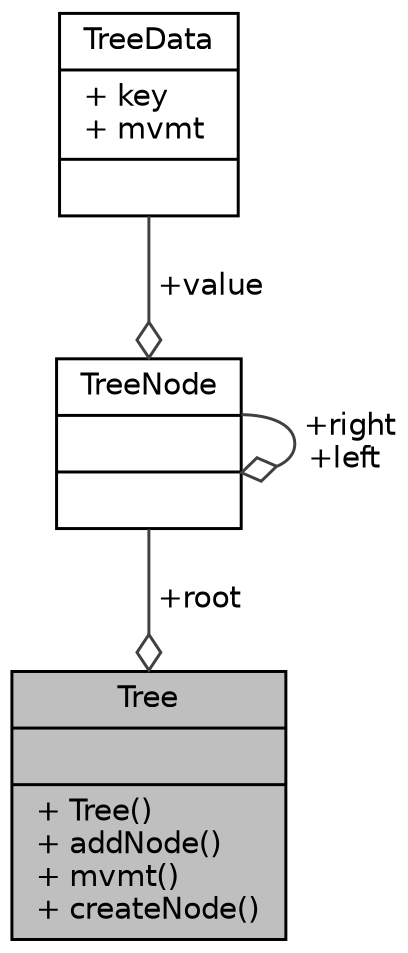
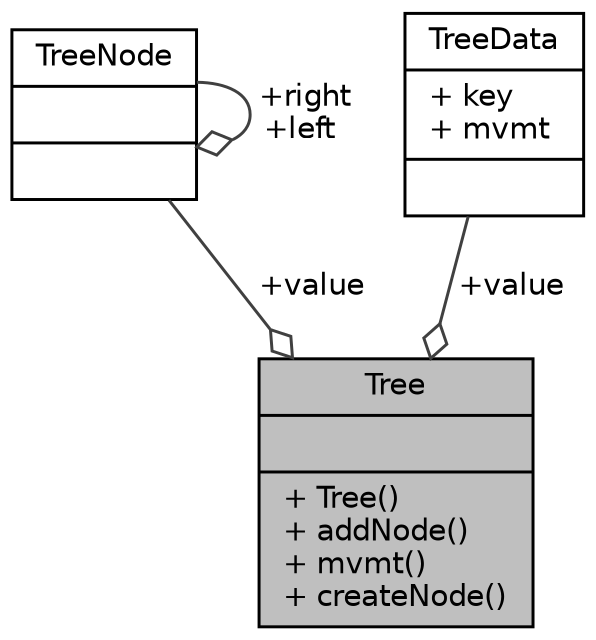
edge "TreeData" -> "TreeNode": now "TreeData" -> "Tree"
edge "TreeNode" -> "Tree": label " +root" -> " +value"
